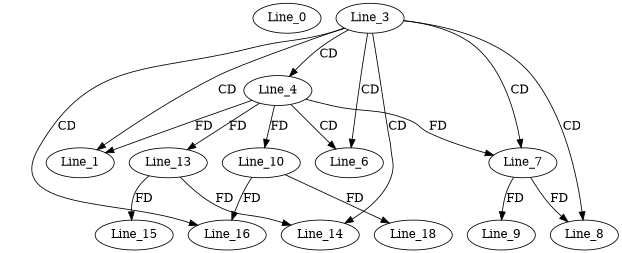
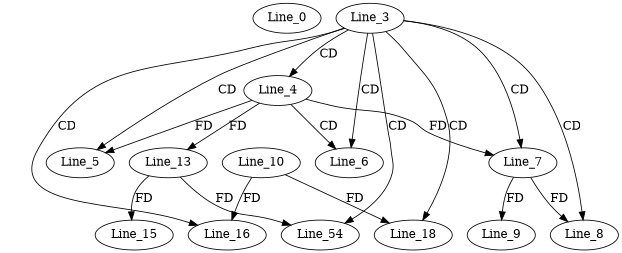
edge "Line_3" -> "Line_18": added, label "CD"
edge "Line_4" -> "Line_10": removed, label "FD"
node "Line_1": label "Line_1" -> "Line_5"
node "Line_14": label "Line_14" -> "Line_54"
